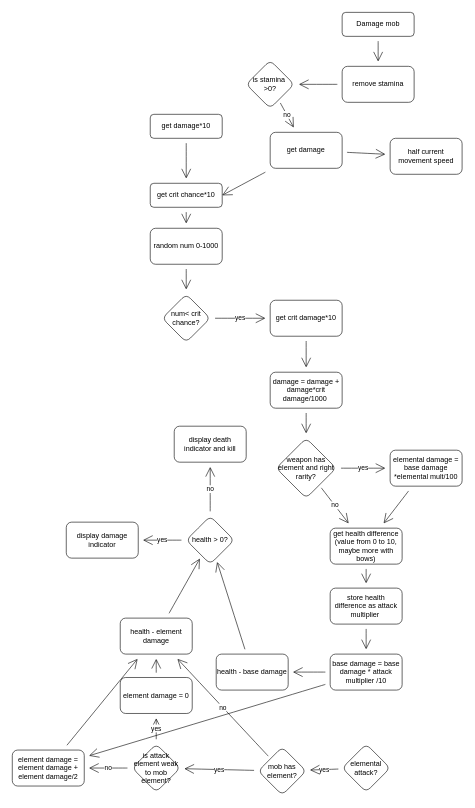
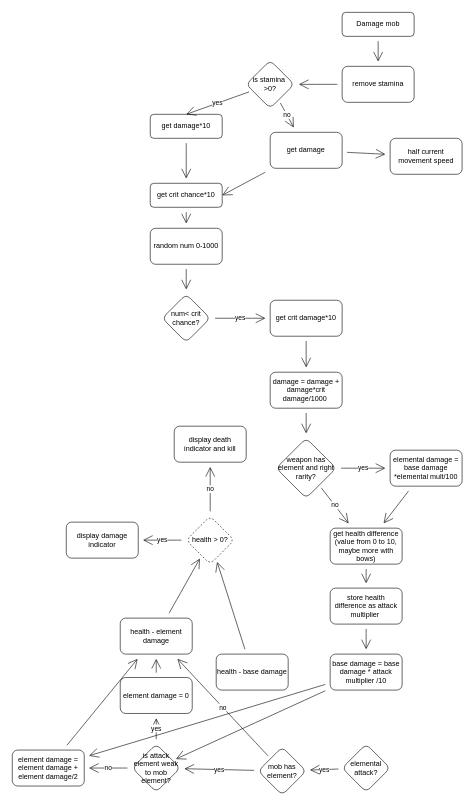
edge "is stamina >0?" -> "get damage*10": added, label "yes"
node "health > 0?": style solid -> dashed
edge "base damage = base damage * attack multiplier /10" -> "health - base damage": now "base damage = base damage * attack multiplier /10" -> "is attack element weak to mob element?"
